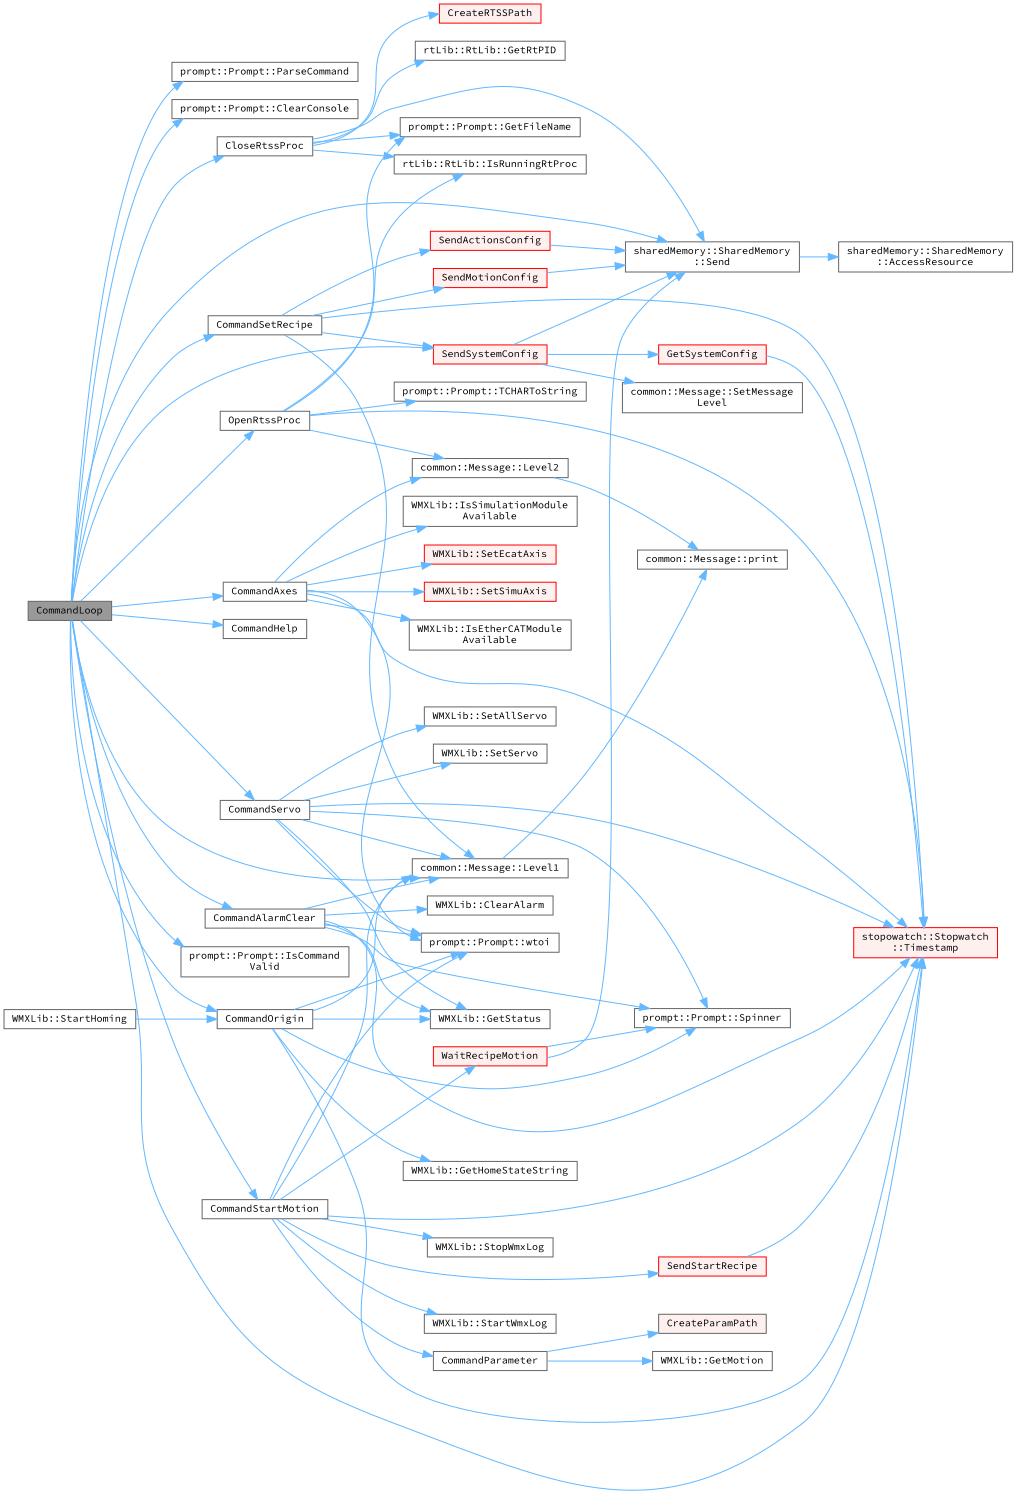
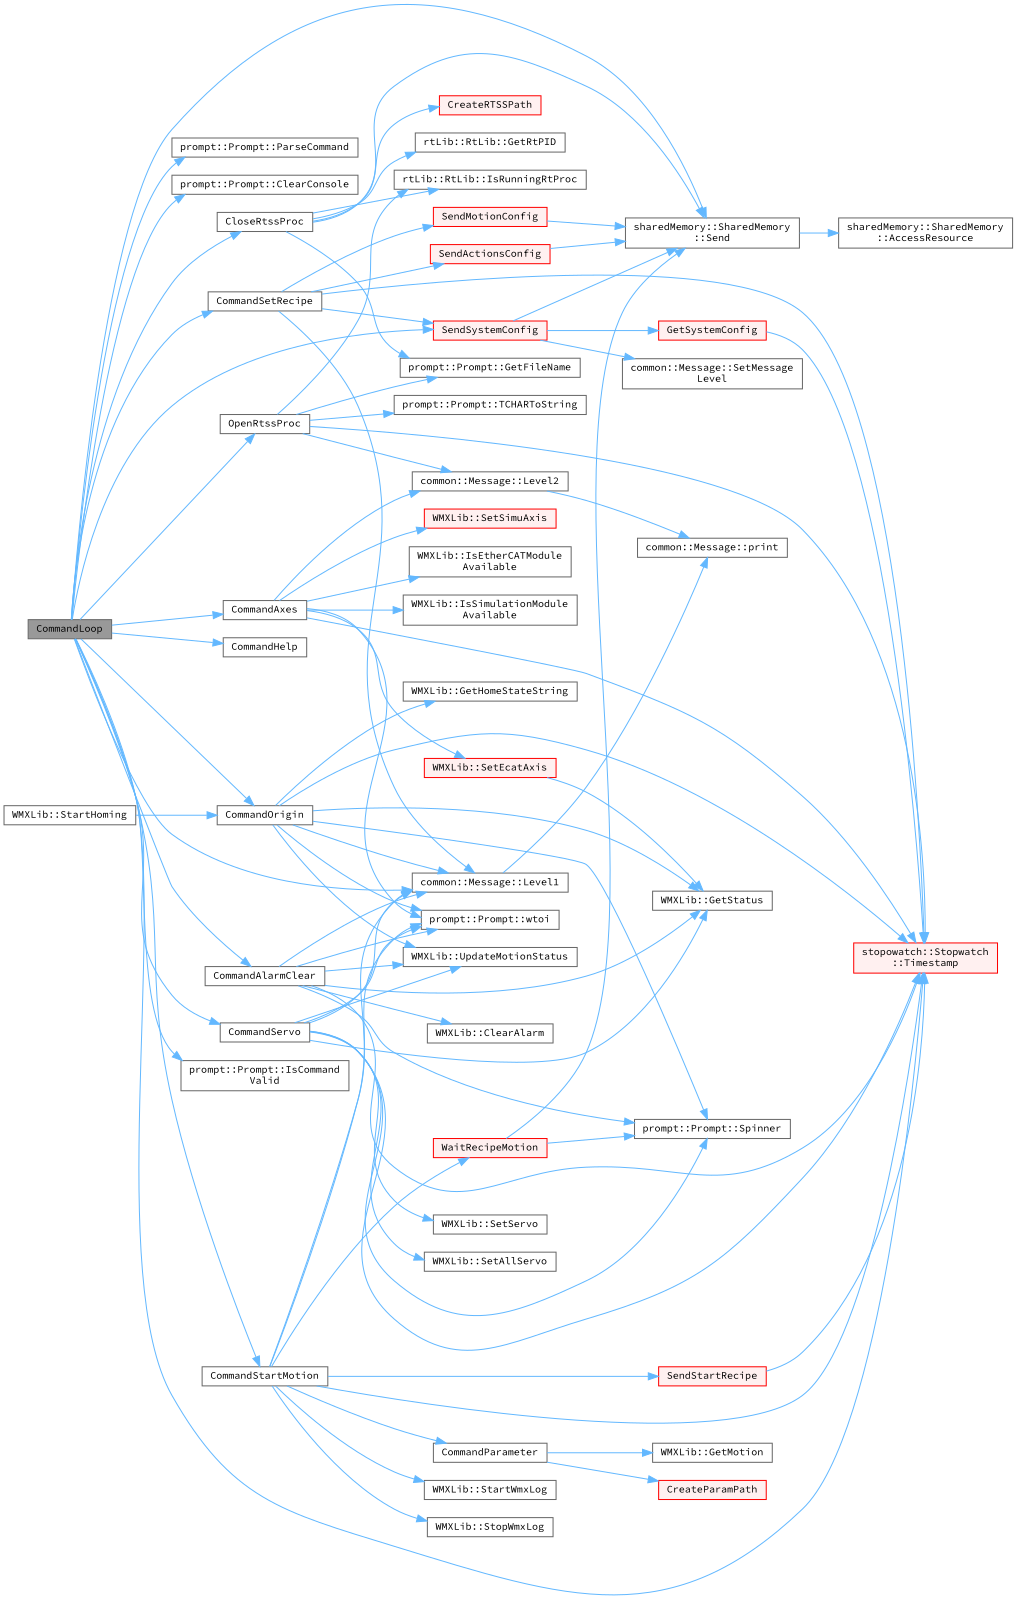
edge "WMXLib::SetEcatAxis" -> "WMXLib::GetStatus": added
node "WMXLib::UpdateMotionStatus": added
node "CreateParamPath": color grey40 -> red
